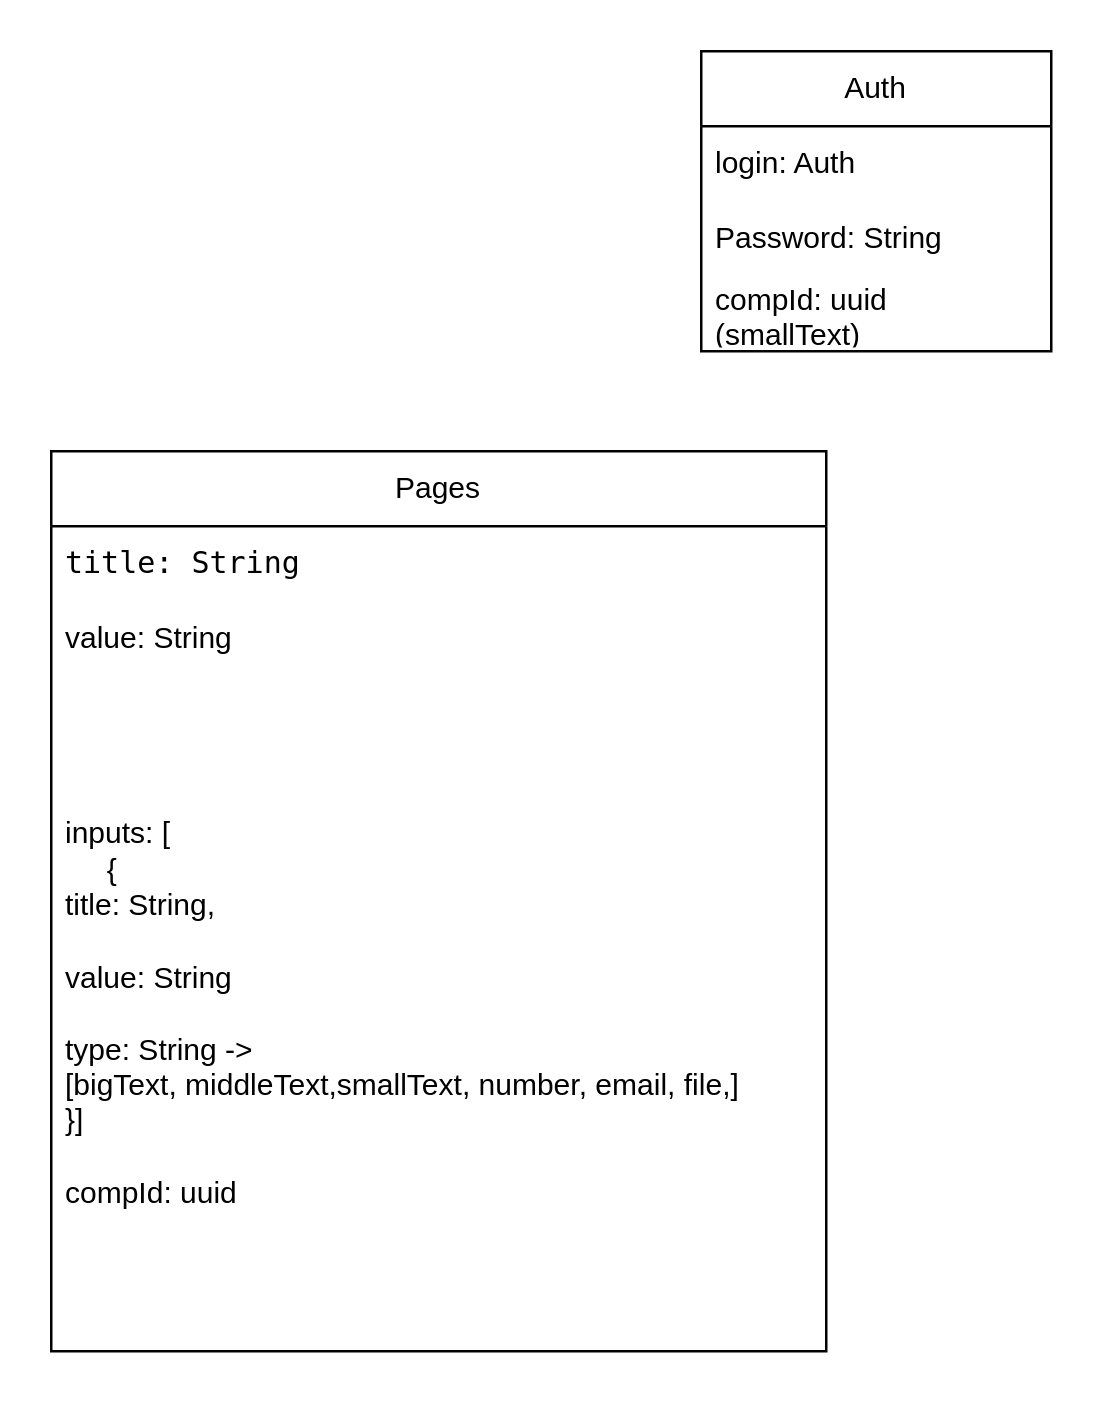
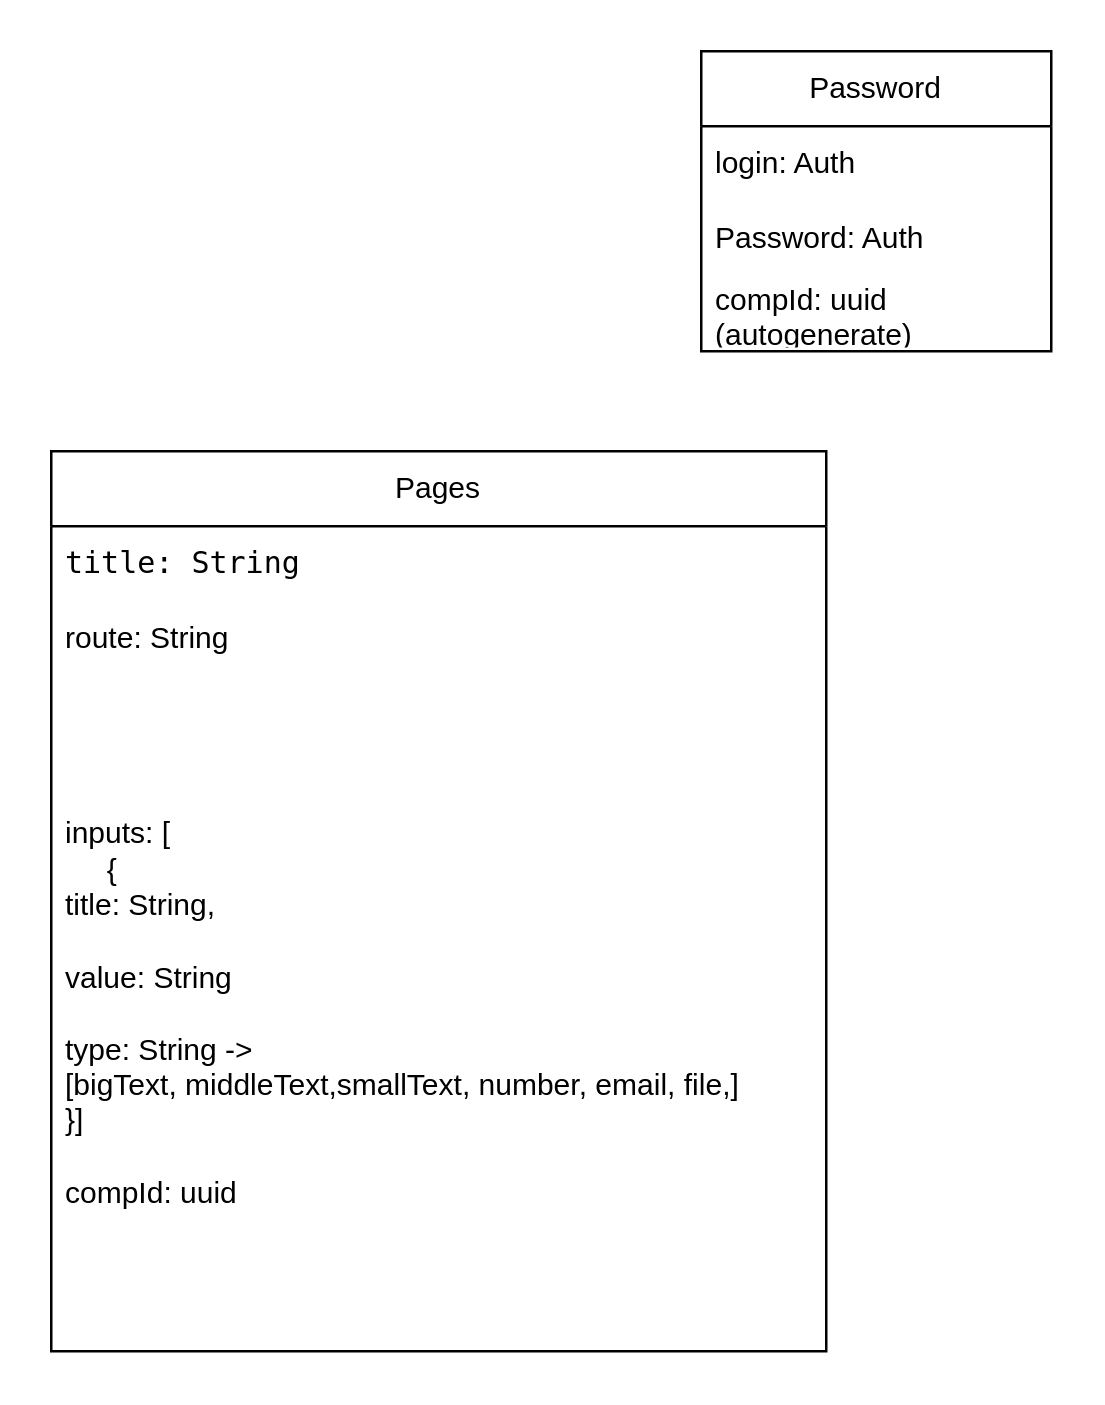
node "Auth": label "Auth" -> "Password"
node "Password: String": label "Password: String" -> "Password: Auth"
node "compId: uuid (smallText)": label "compId: uuid (smallText)" -> "compId: uuid (autogenerate)"
node "value: String": label "value: String" -> "route: String"
